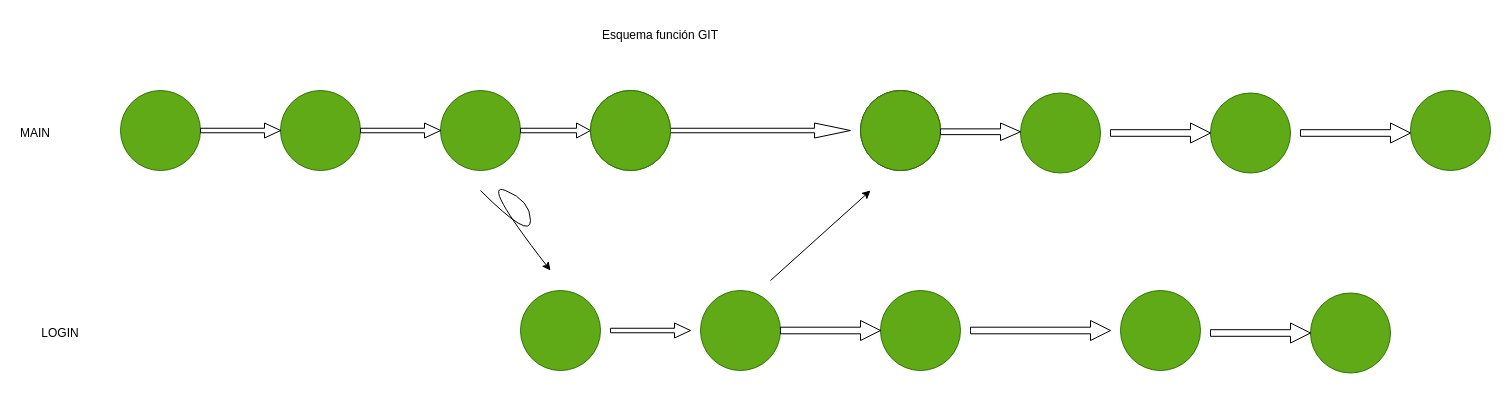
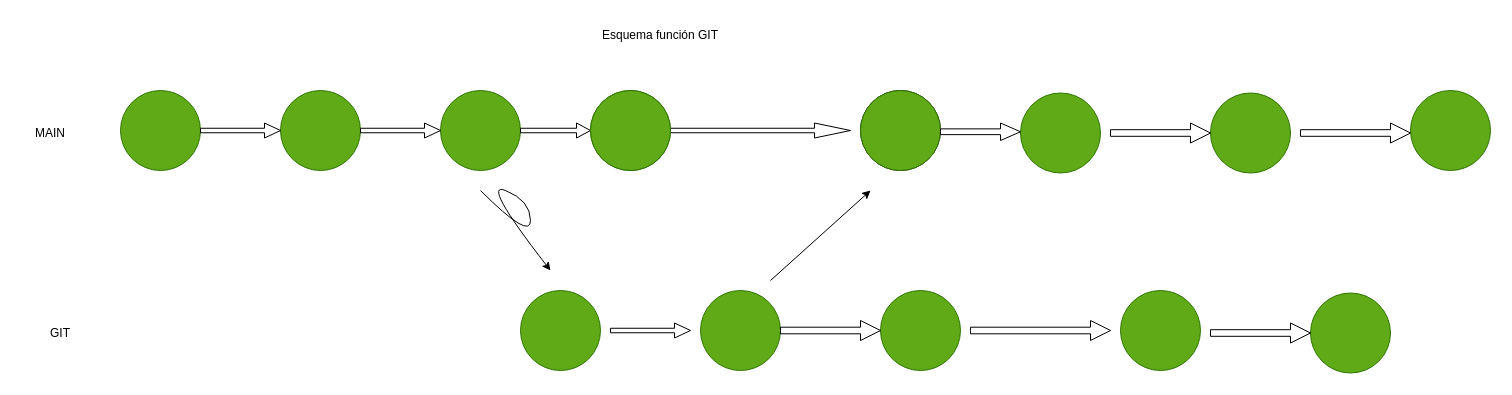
node "MAIN": moved (36, 133) -> (51, 133)
node "LOGIN": label "LOGIN" -> "GIT"
